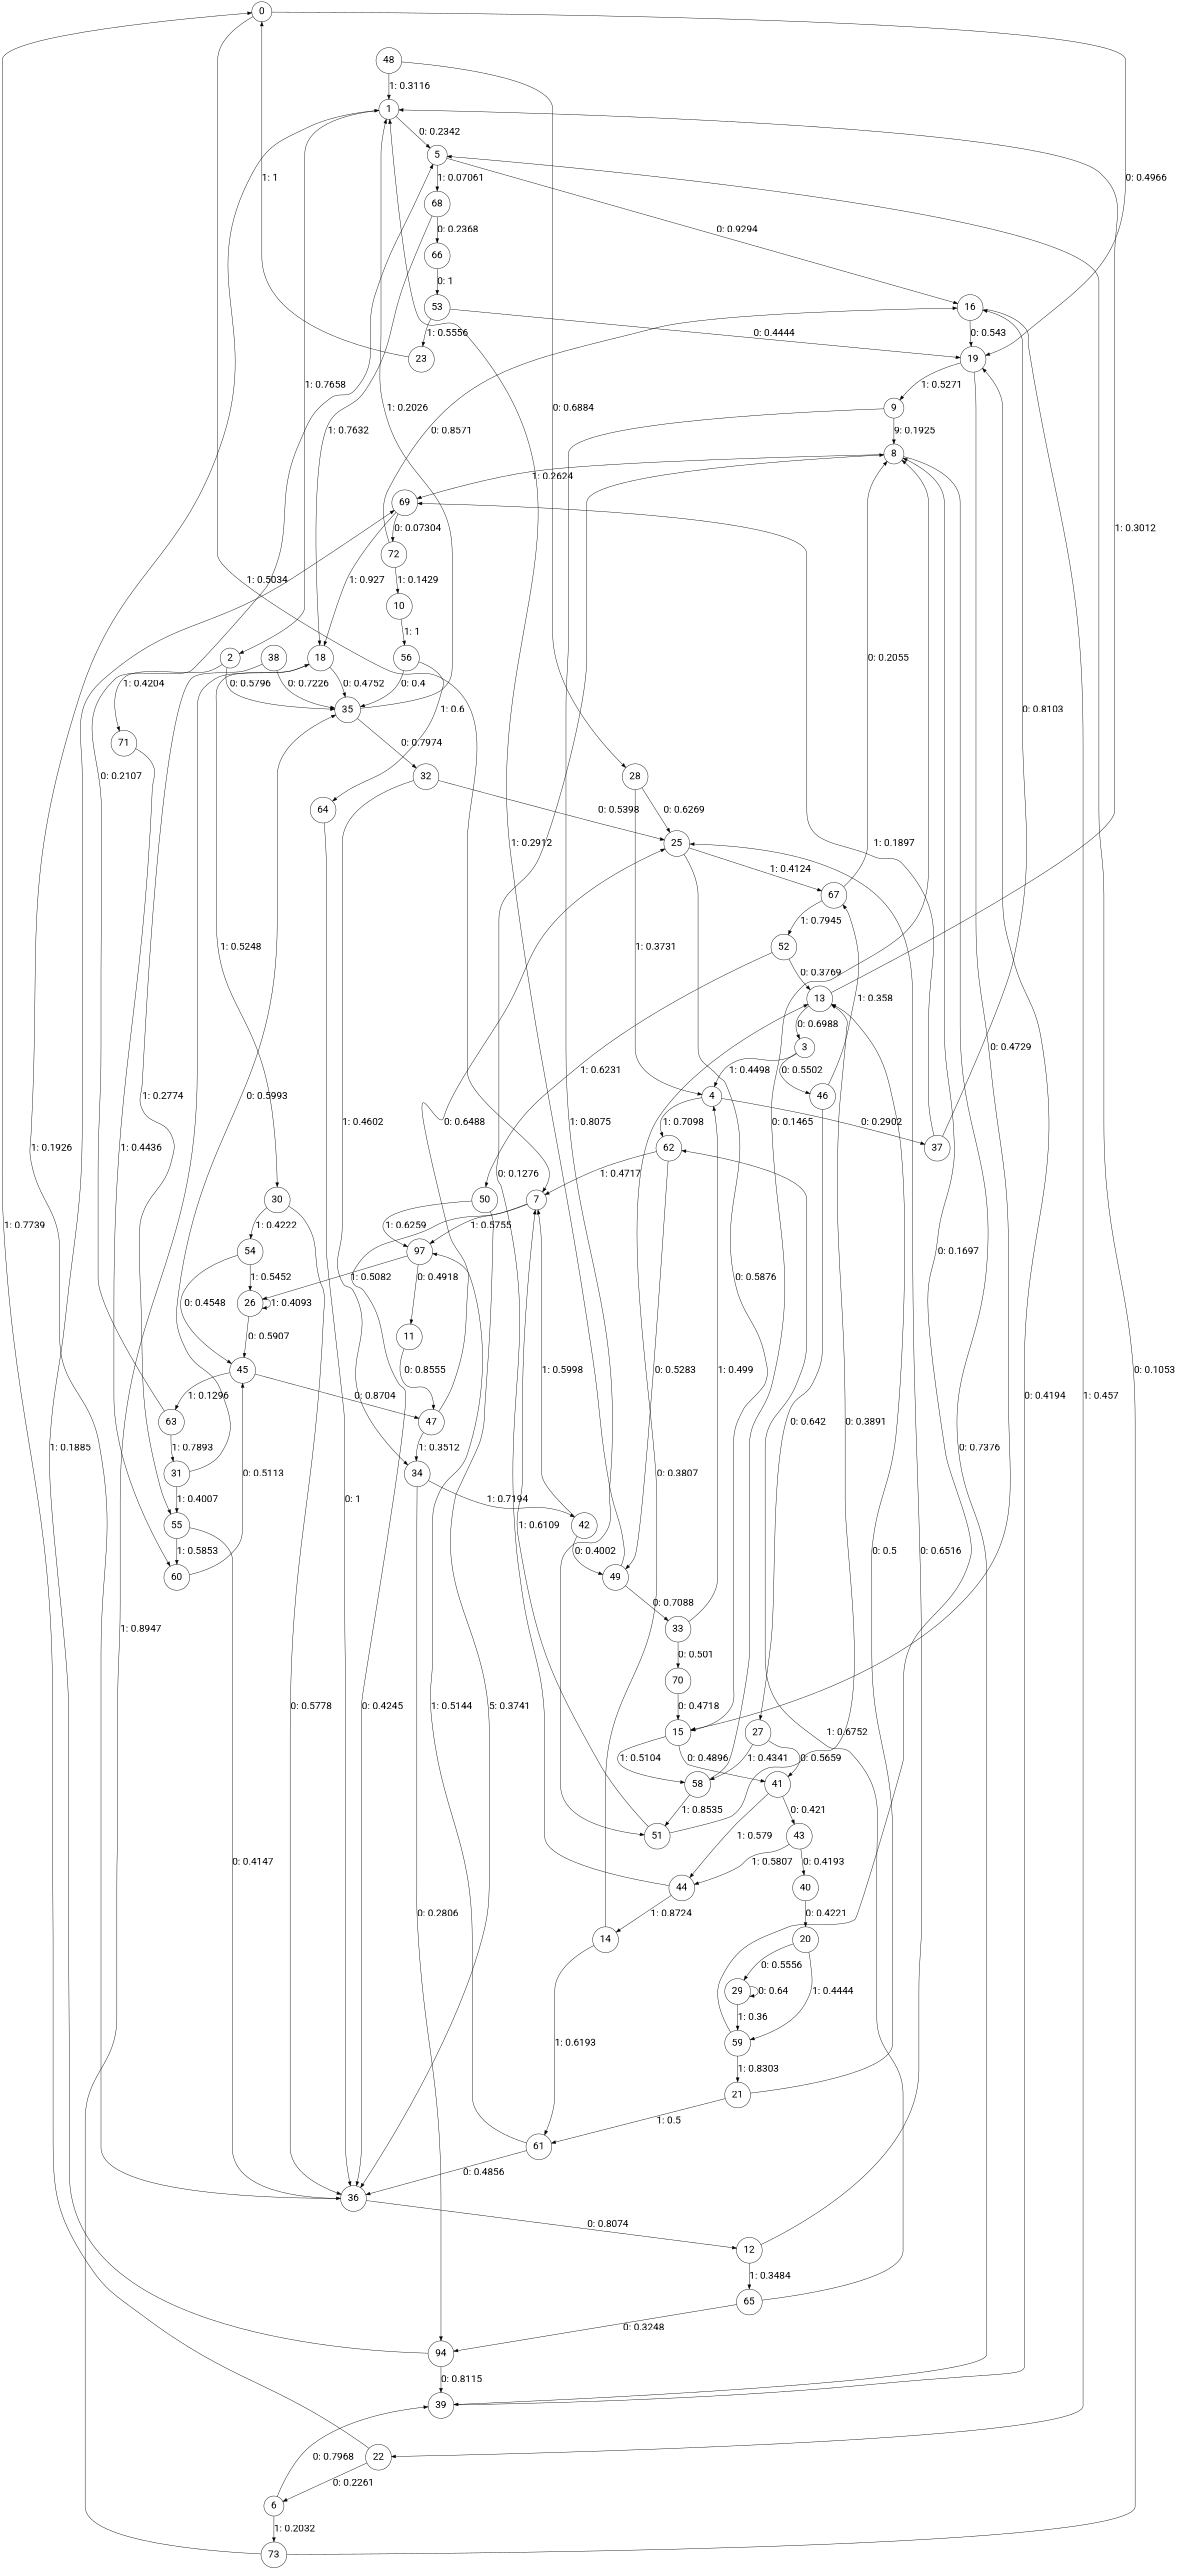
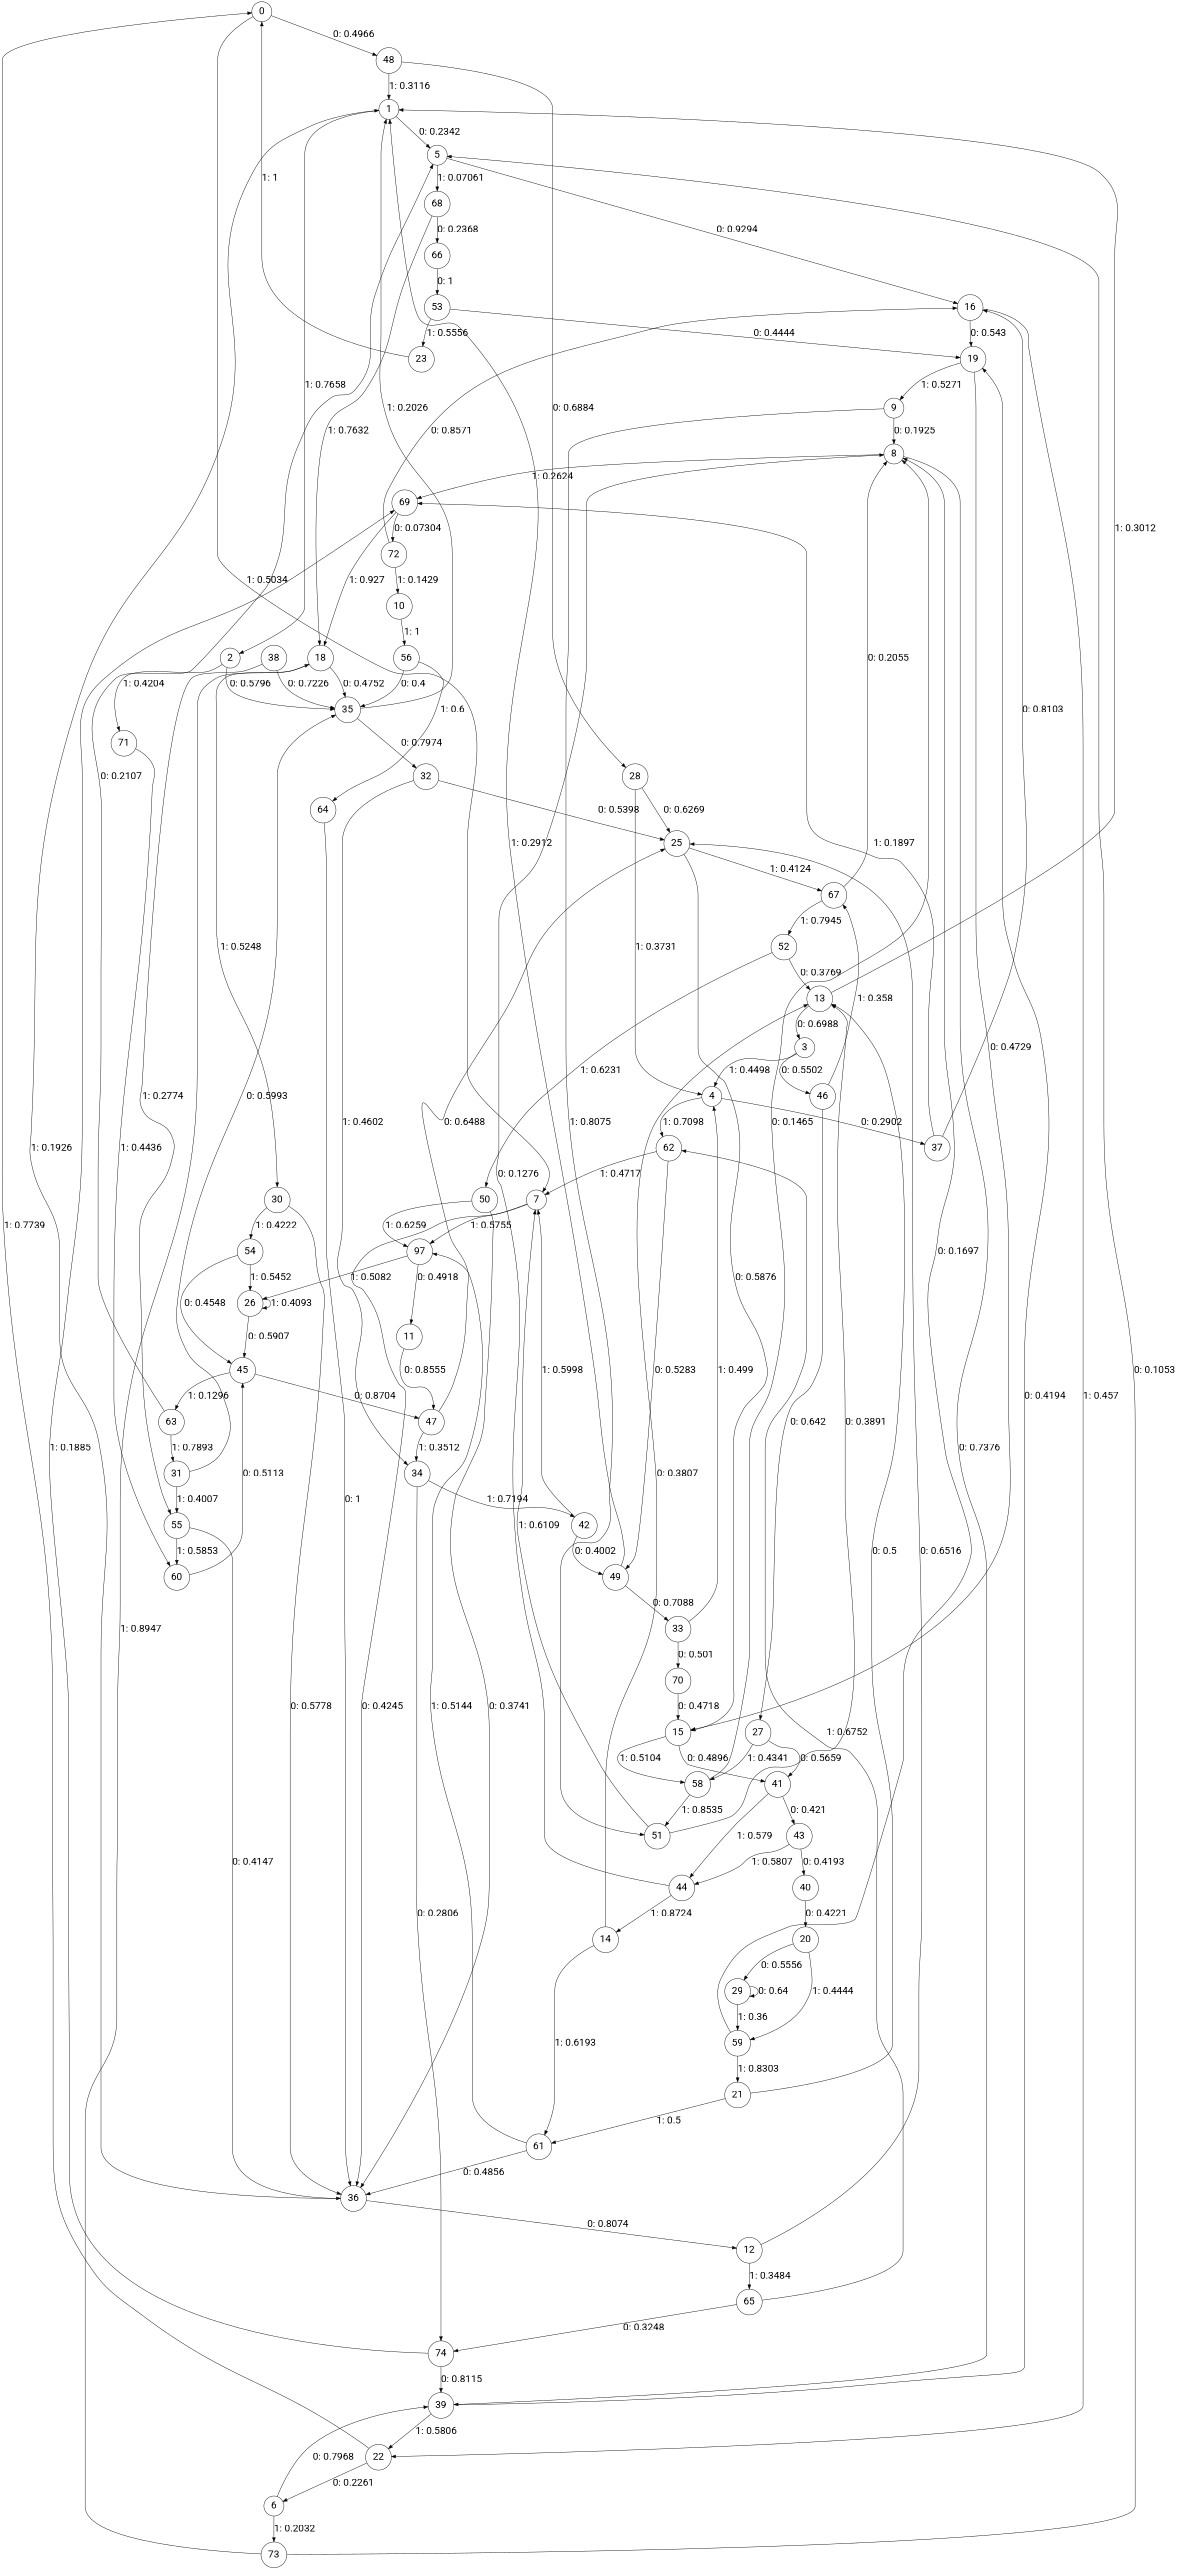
edge "0" -> "19": now "0" -> "48"
edge "9" -> "8": label "9: 0.1925   " -> "0: 0.1925   "
edge "50" -> "36": label "5: 0.3741   " -> "0: 0.3741   "
node "94": label "94" -> "74"
edge "39" -> "22": added, label "1: 0.5806"
